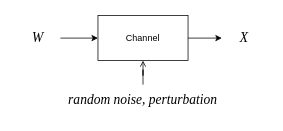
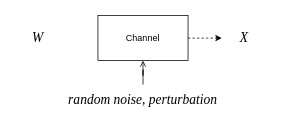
edge "W" -> "Channel": removed
edge "Channel" -> "X": style solid -> dashed
